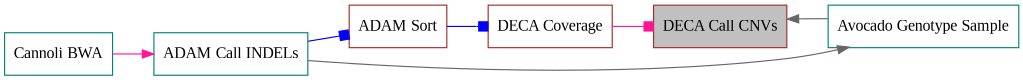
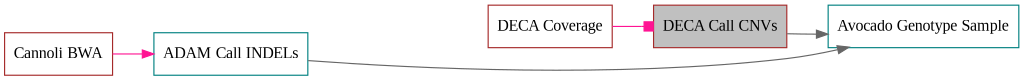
edge "Avocado Genotype Sample" -> "DECA Call CNVs": reversed
node "ADAM Sort": removed
node "Cannoli BWA": color teal -> brown
